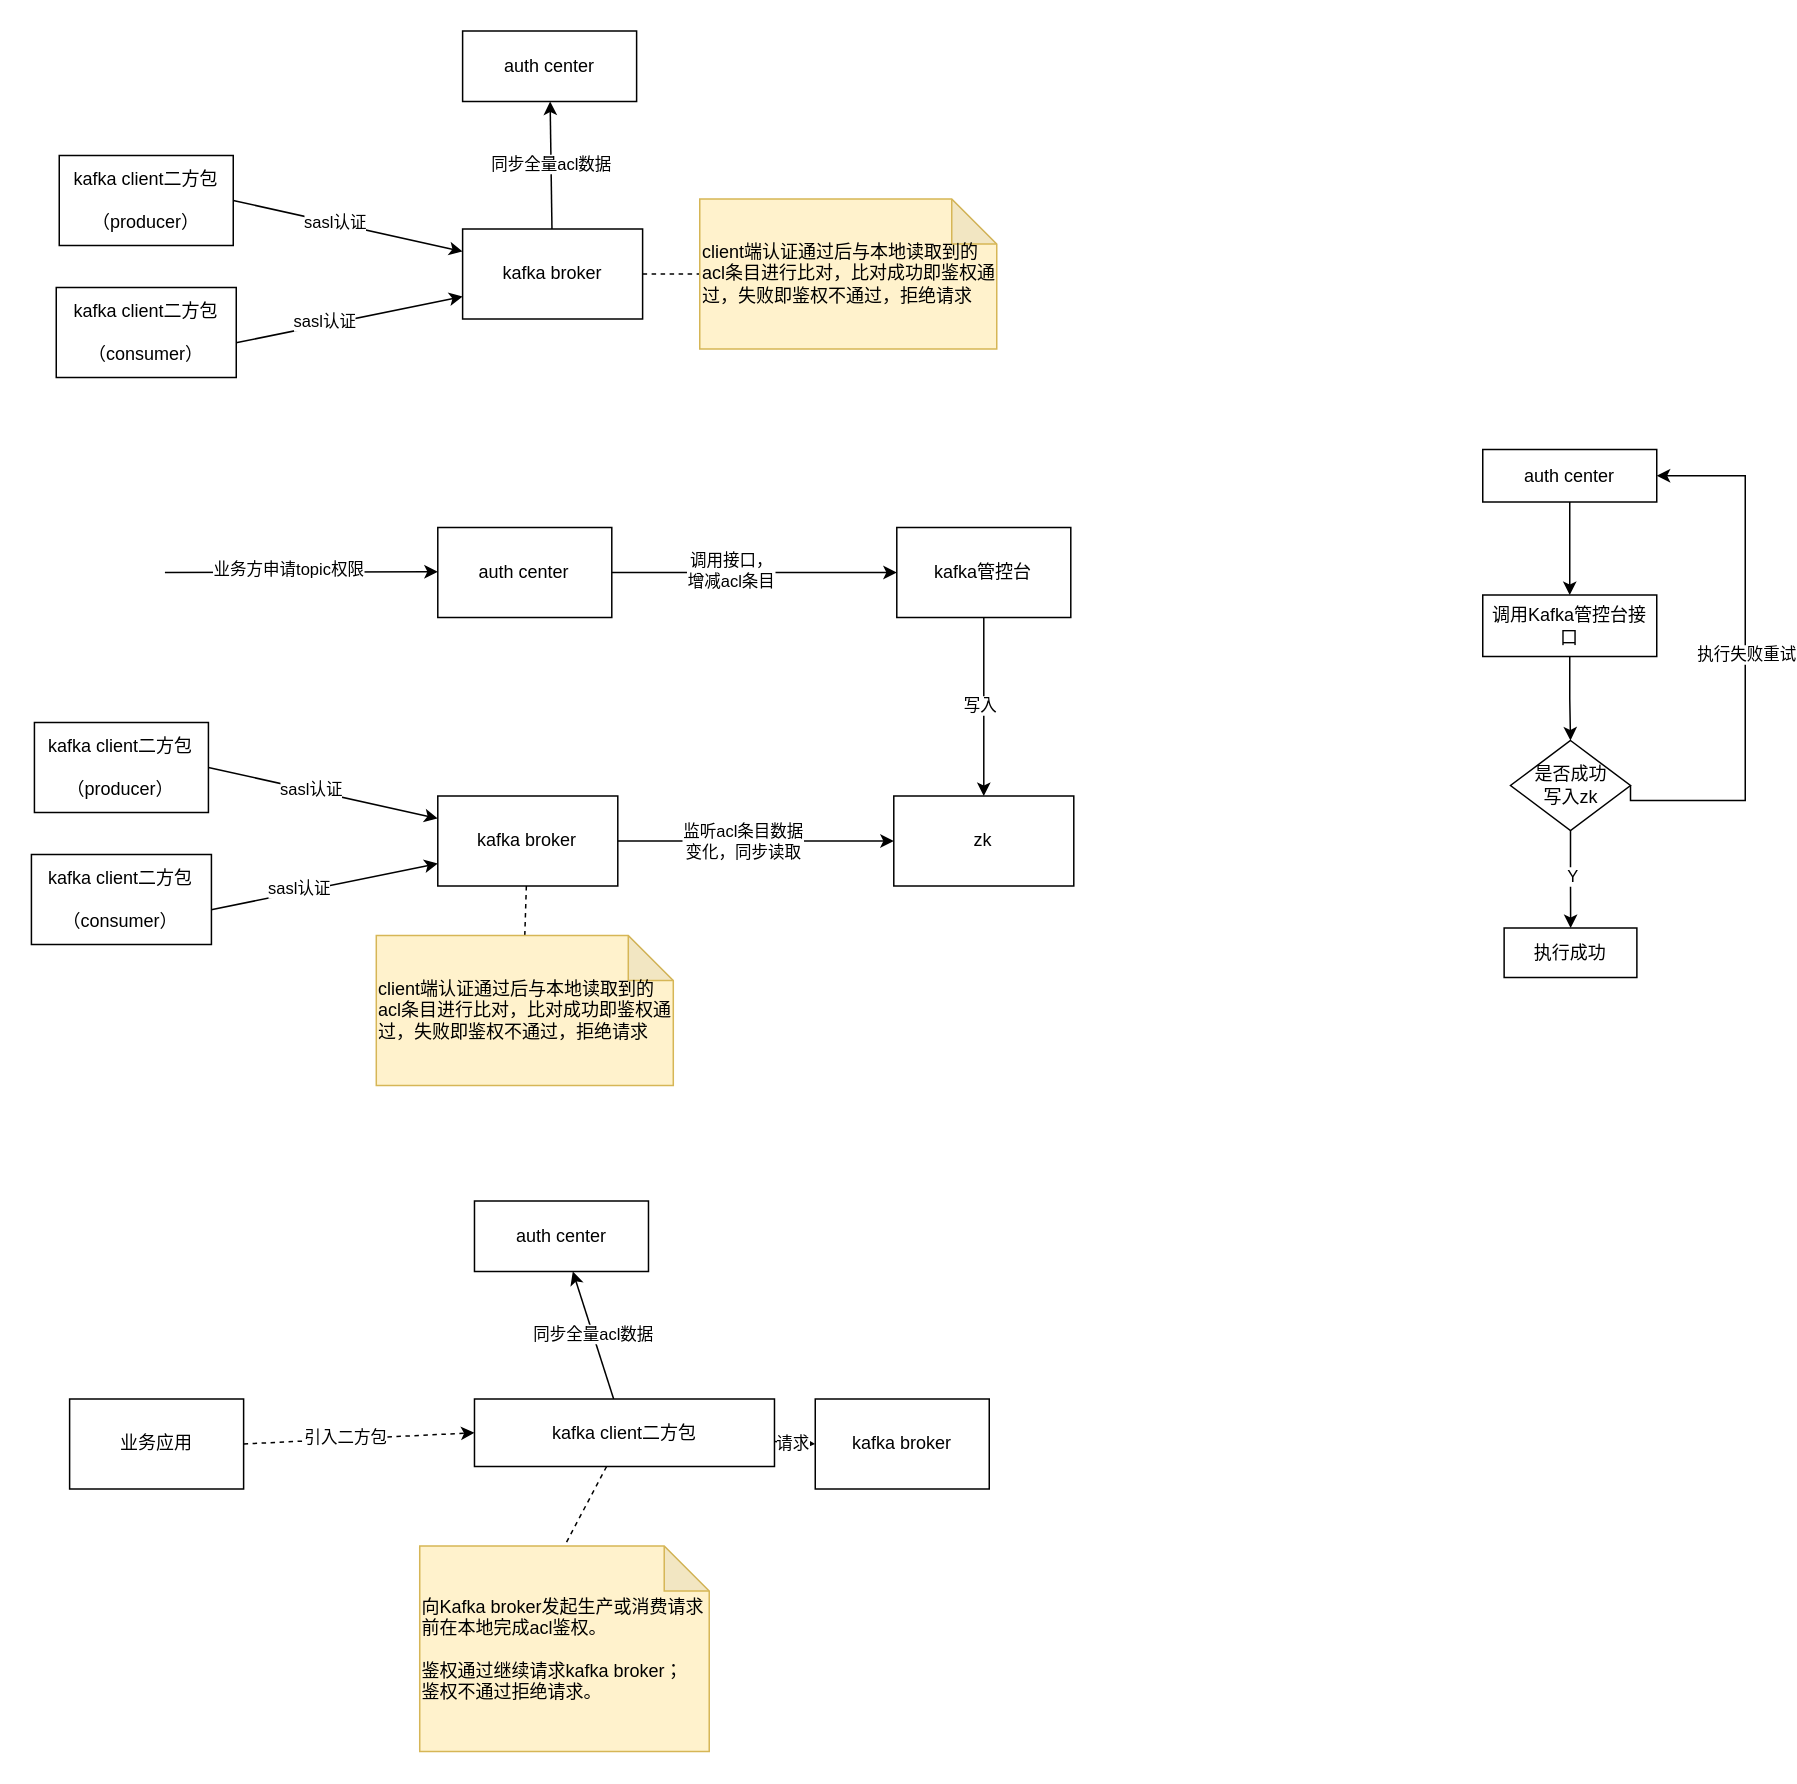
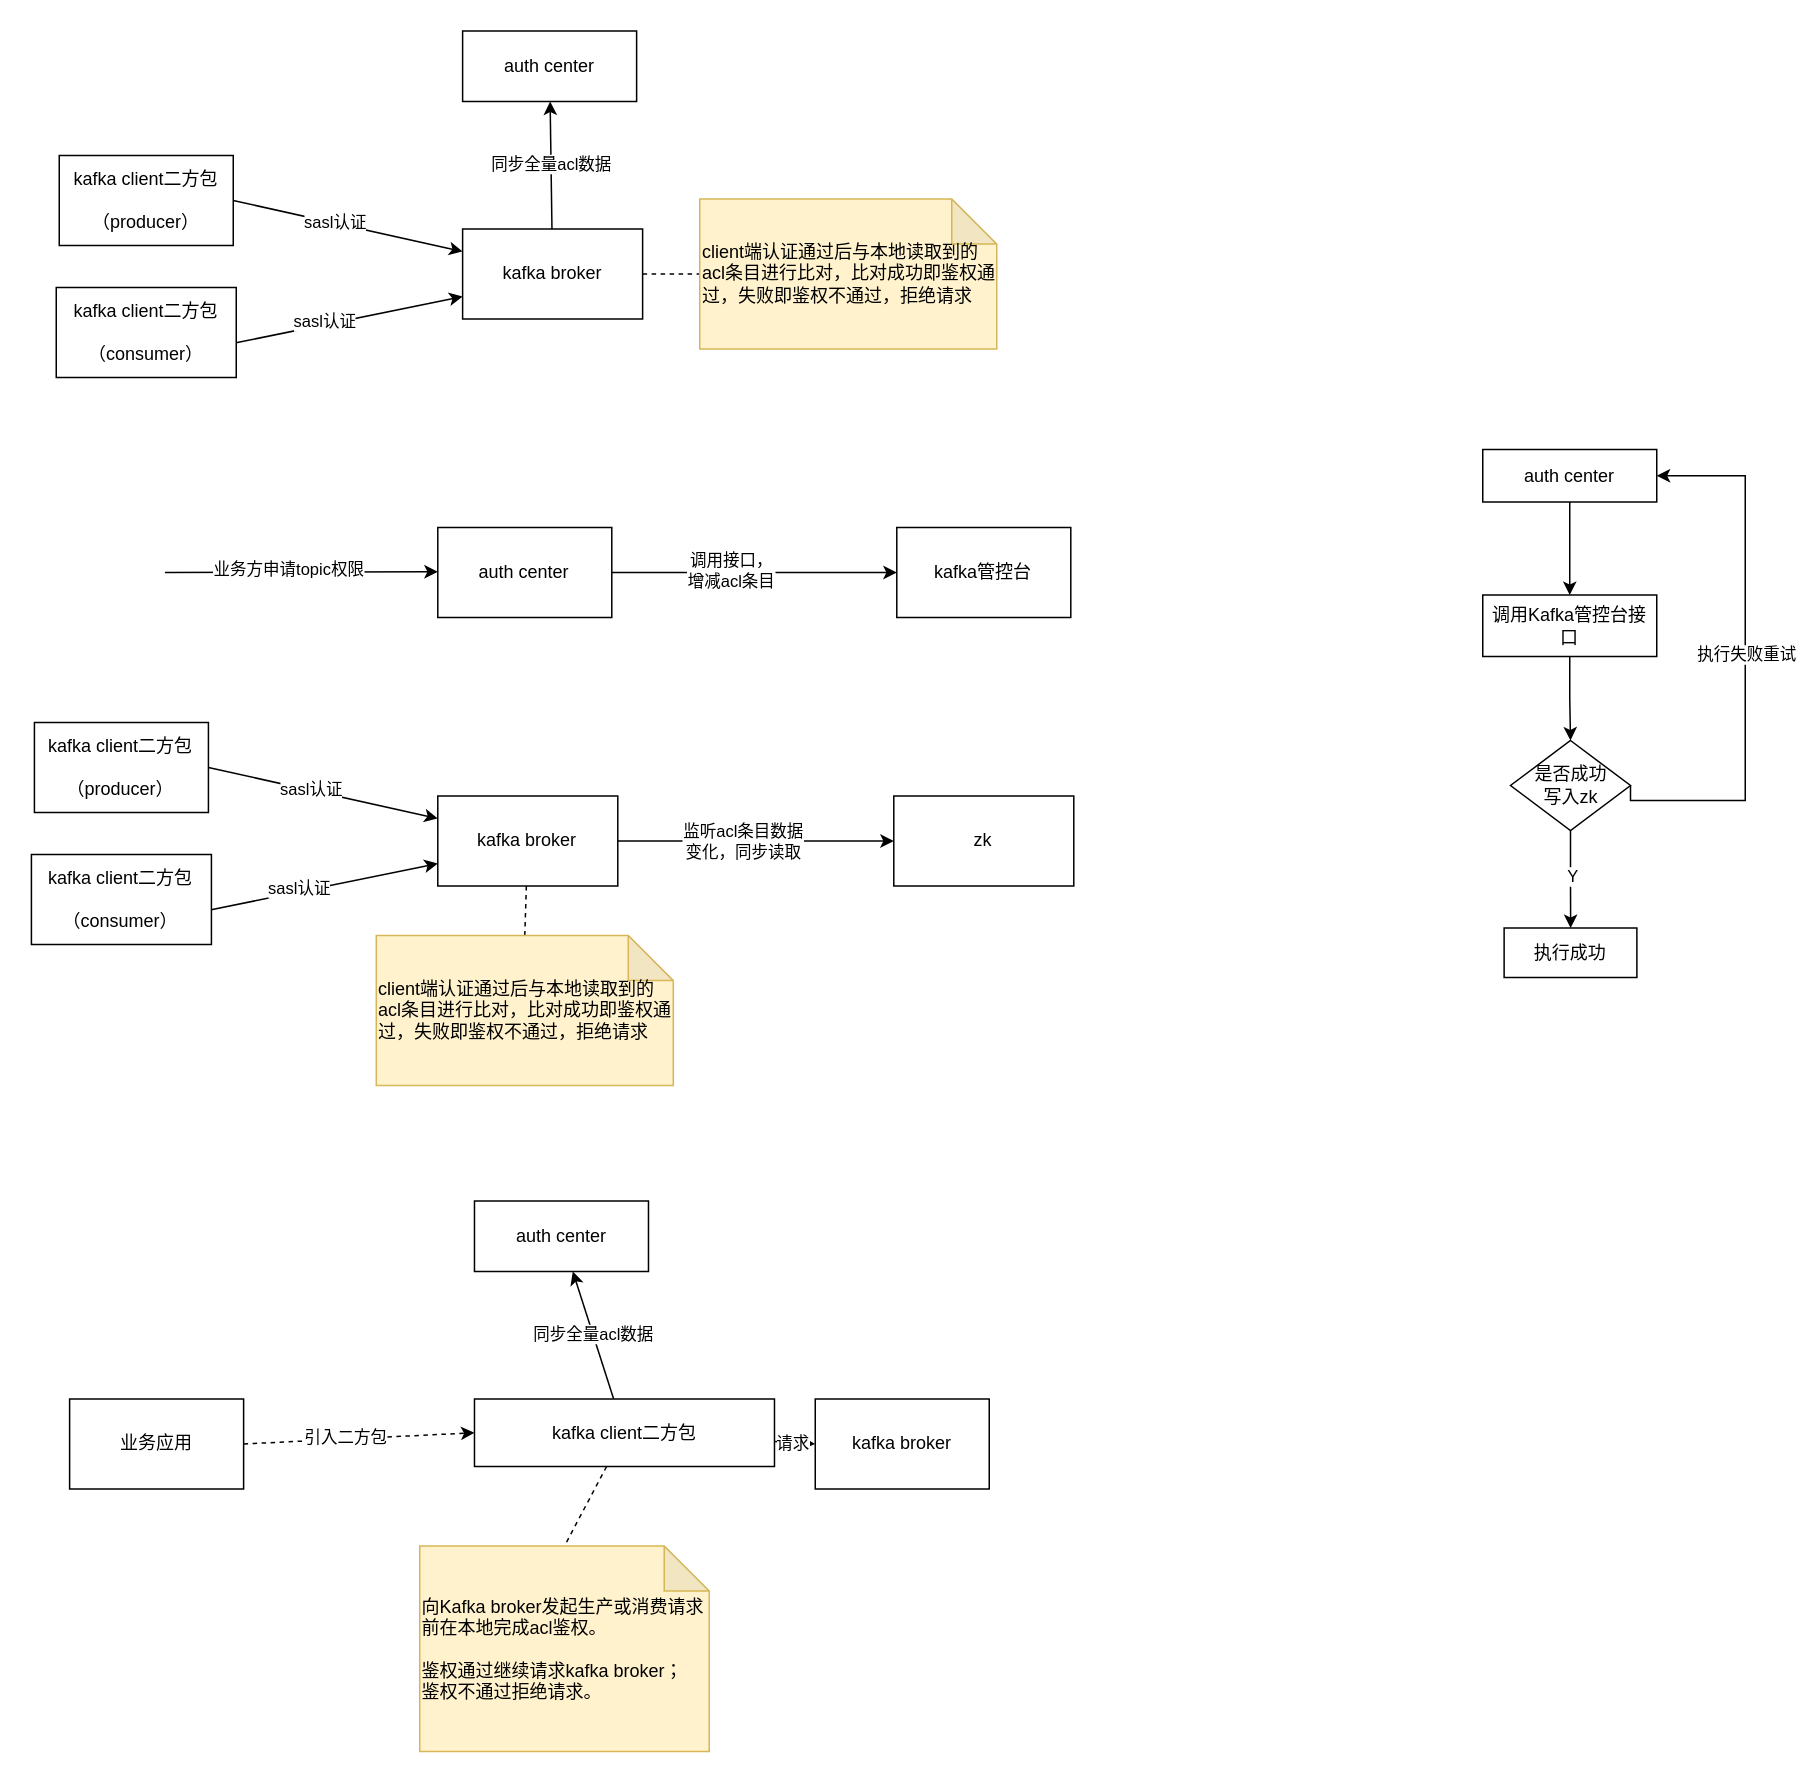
edge "kafka管控台" -> "zk": removed, label "写入"
